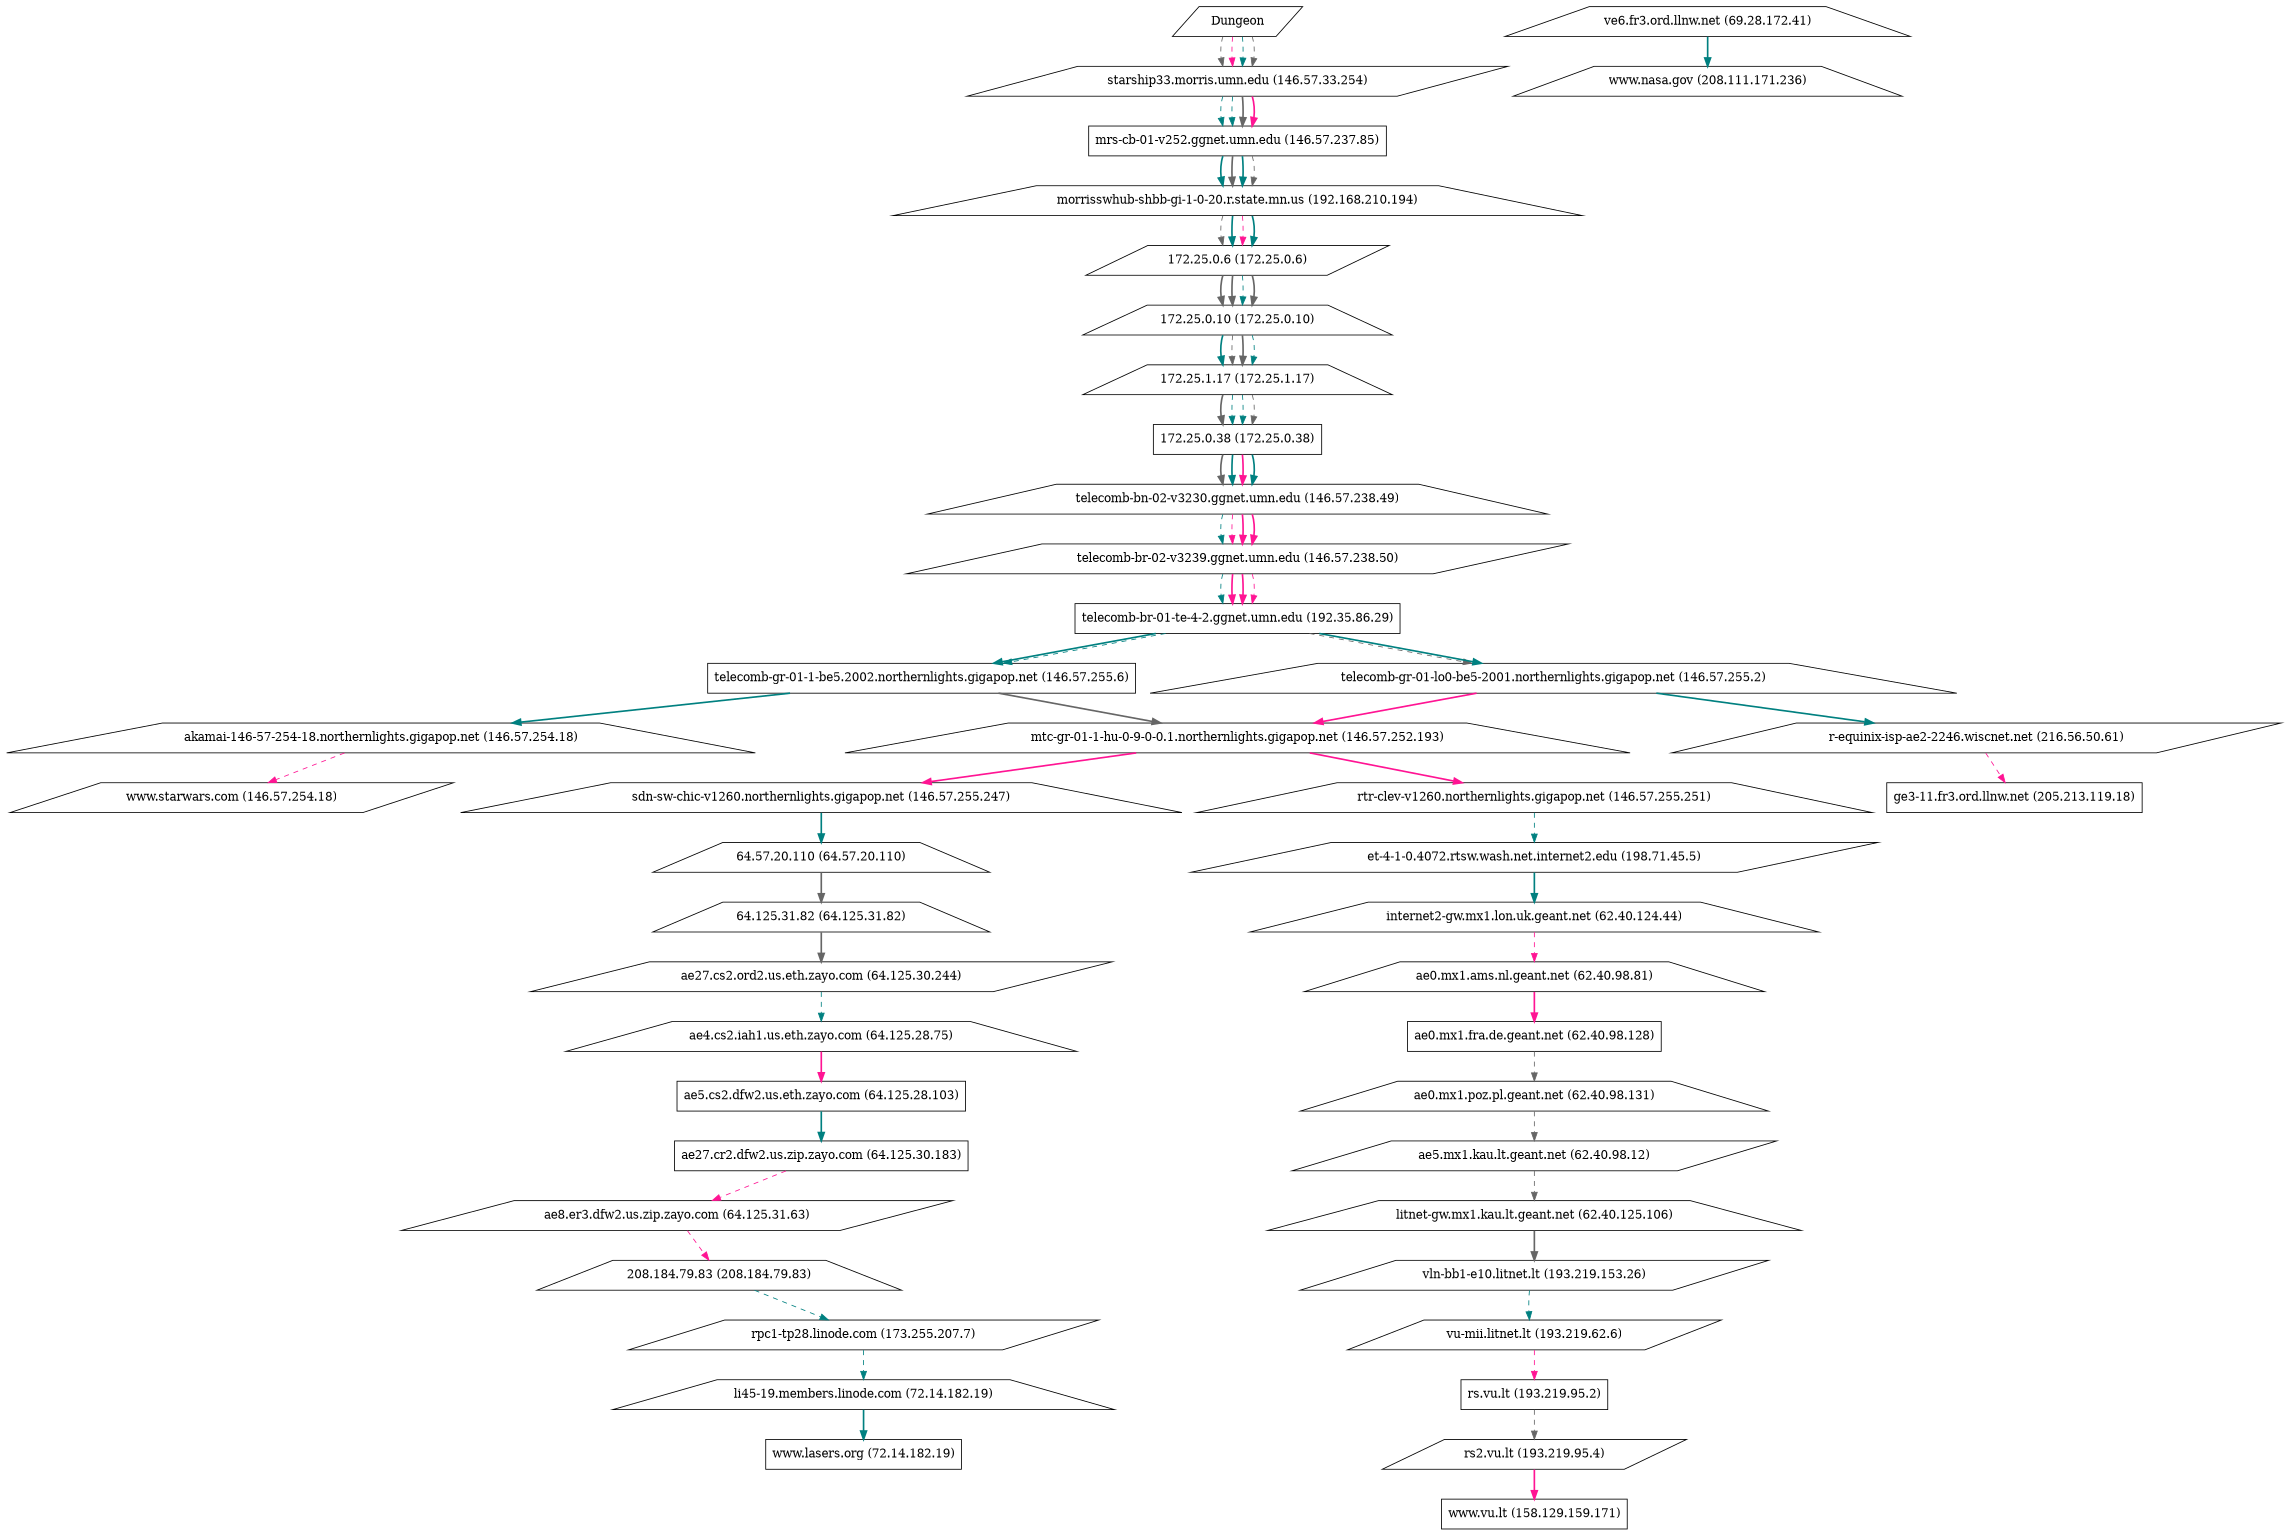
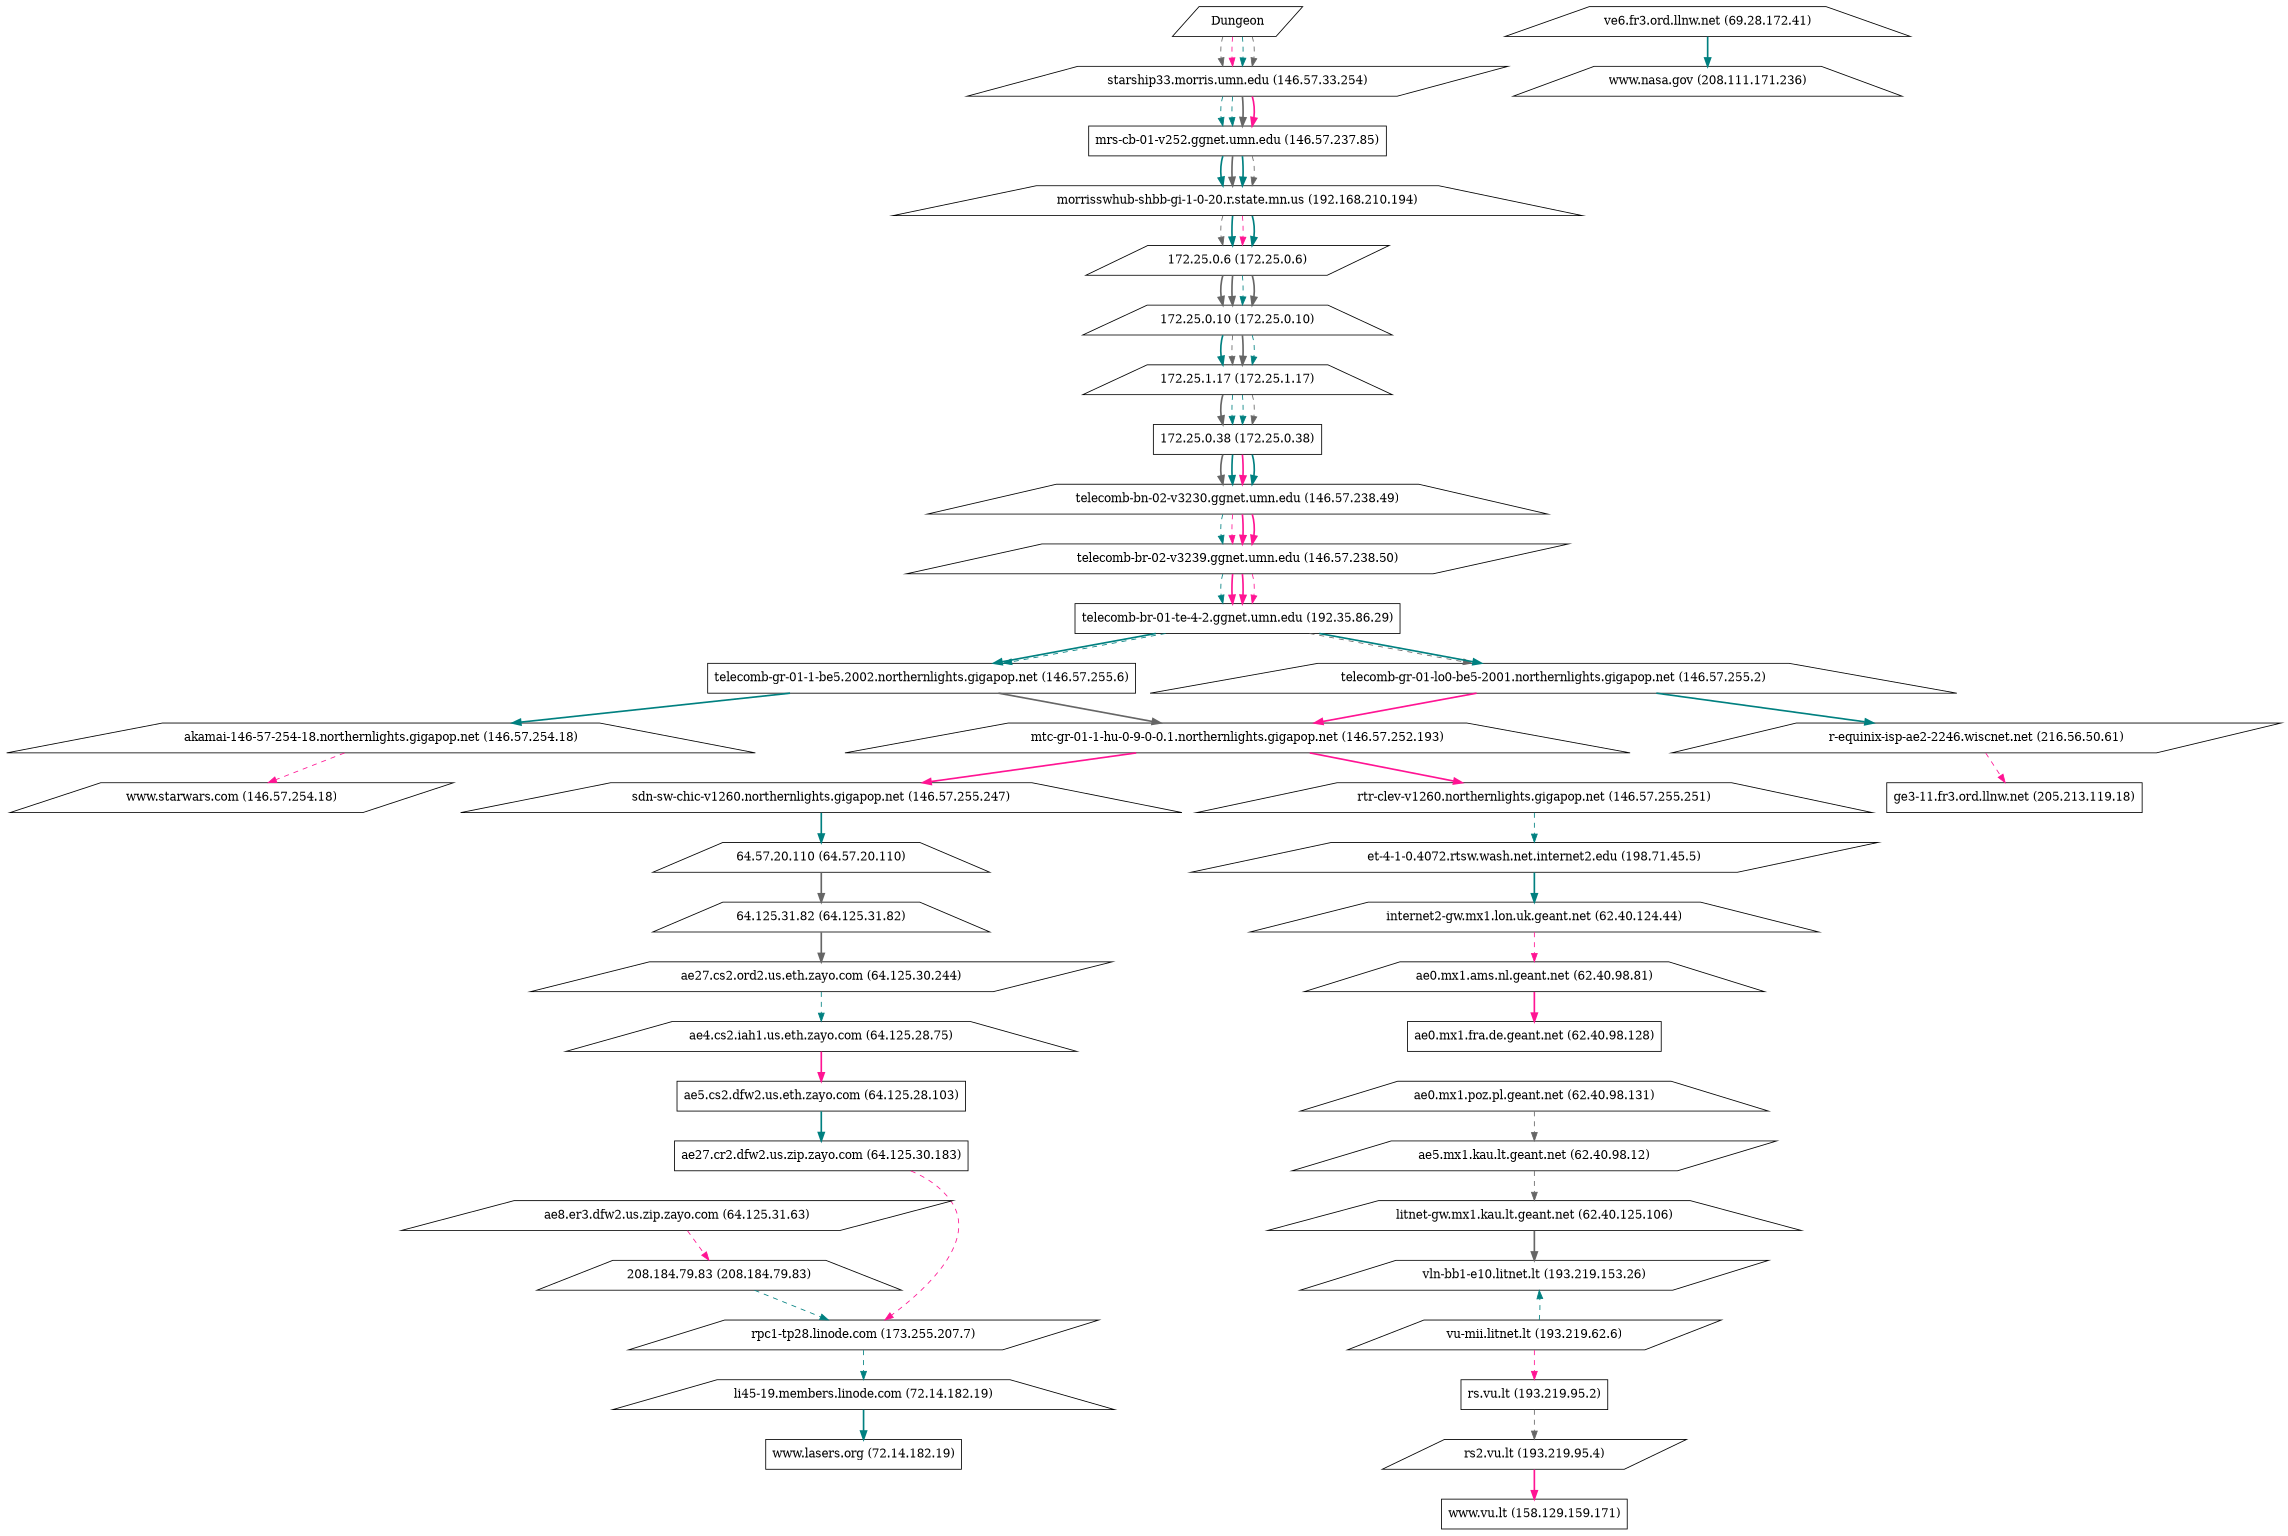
edge "ae0.mx1.fra.de.geant.net (62.40.98.128)" -> "ae0.mx1.poz.pl.geant.net (62.40.98.131)": removed
edge "ae27.cr2.dfw2.us.zip.zayo.com (64.125.30.183)" -> "ae8.er3.dfw2.us.zip.zayo.com (64.125.31.63)": now "ae27.cr2.dfw2.us.zip.zayo.com (64.125.30.183)" -> "rpc1-tp28.linode.com (173.255.207.7)"
edge "vln-bb1-e10.litnet.lt (193.219.153.26)" -> "vu-mii.litnet.lt (193.219.62.6)": reversed
